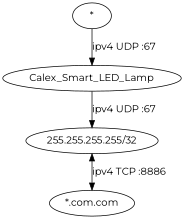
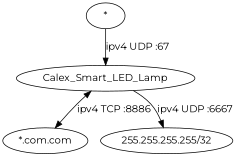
edge "Calex_Smart_LED_Lamp" -> "255.255.255.255/32": label "ipv4 UDP :67" -> "ipv4 UDP :6667"
edge "255.255.255.255/32" -- "*.com.com": now "Calex_Smart_LED_Lamp" -- "*.com.com"
